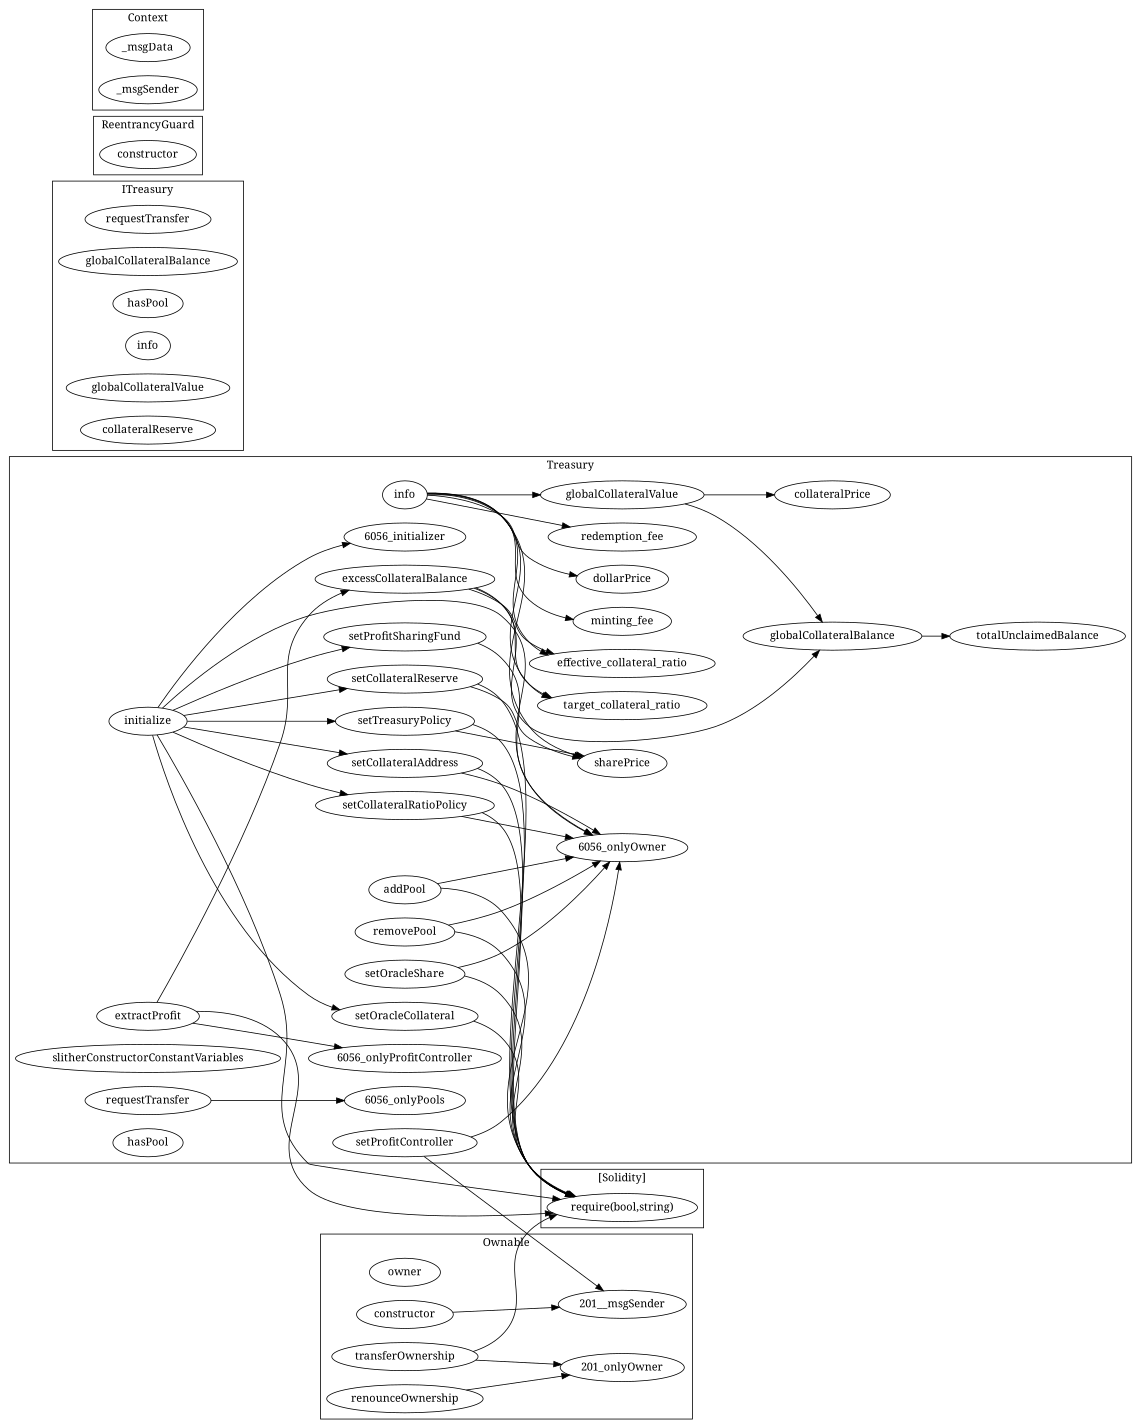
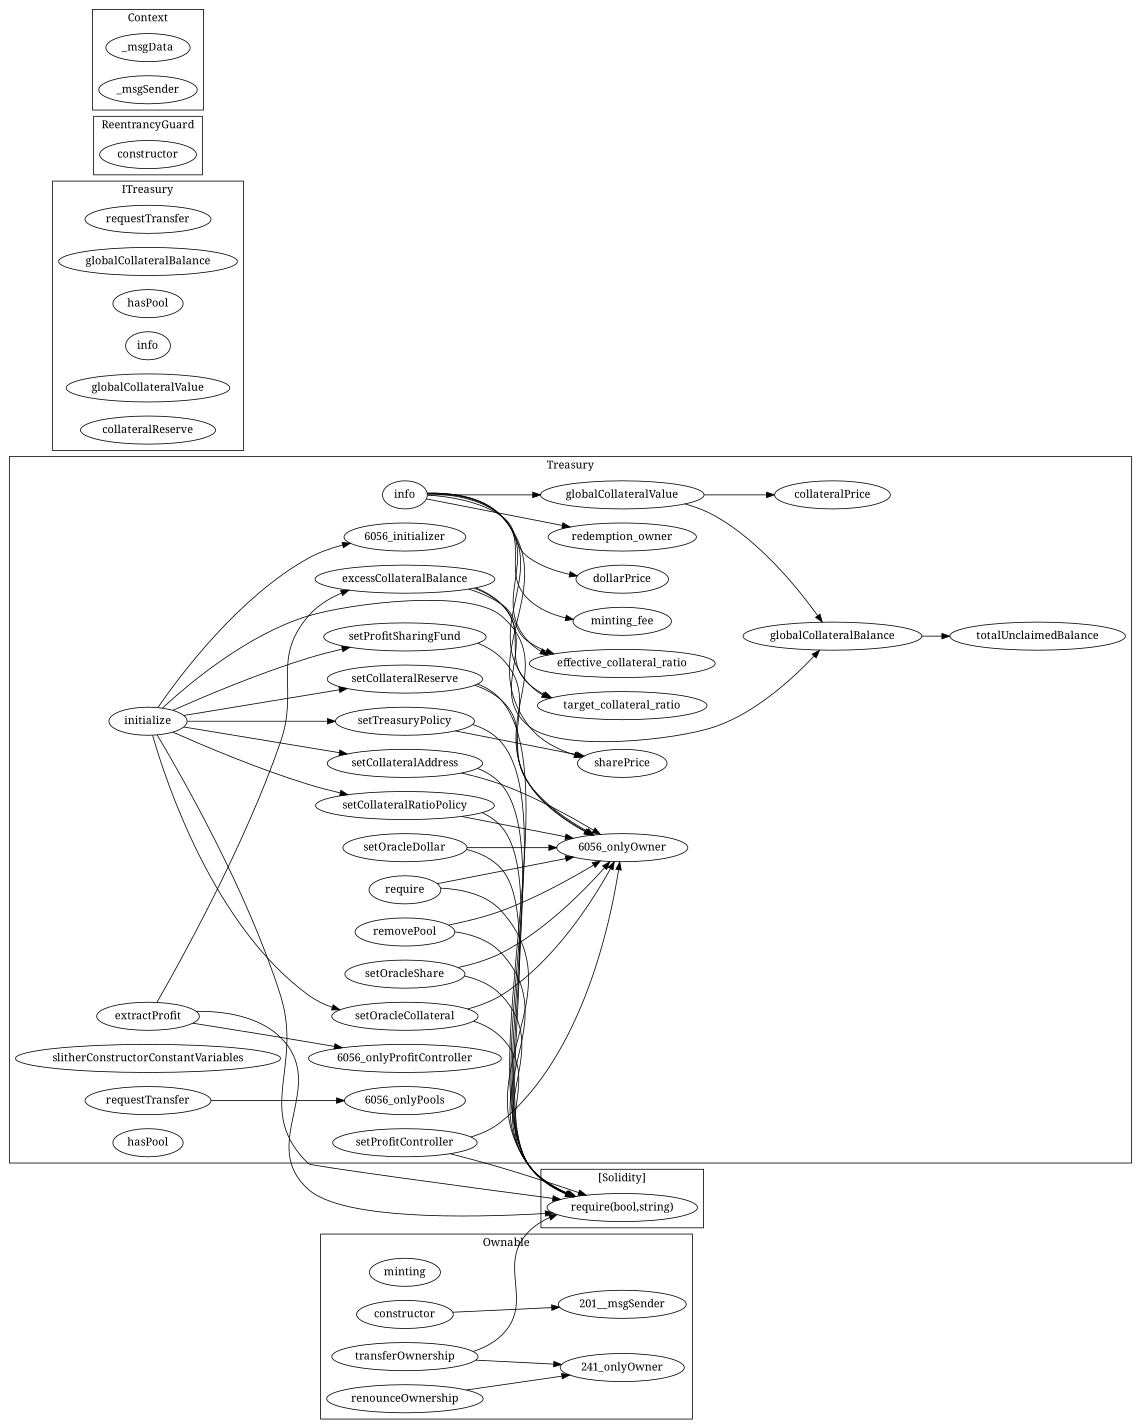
node "redemption_fee": label "redemption_fee" -> "redemption_owner"
edge "setCollateralReserve" -> "sharePrice": now "setCollateralReserve" -> "6056_onlyOwner"
node "setOracleDollar": added
node "addPool": label "addPool" -> "require"
edge "setOracleCollateral" -> "6056_onlyOwner": added
edge "setProfitController" -> "201__msgSender": now "setProfitController" -> "require(bool,string)"
node "owner": label "owner" -> "minting"
node "201_onlyOwner": label "201_onlyOwner" -> "241_onlyOwner"
